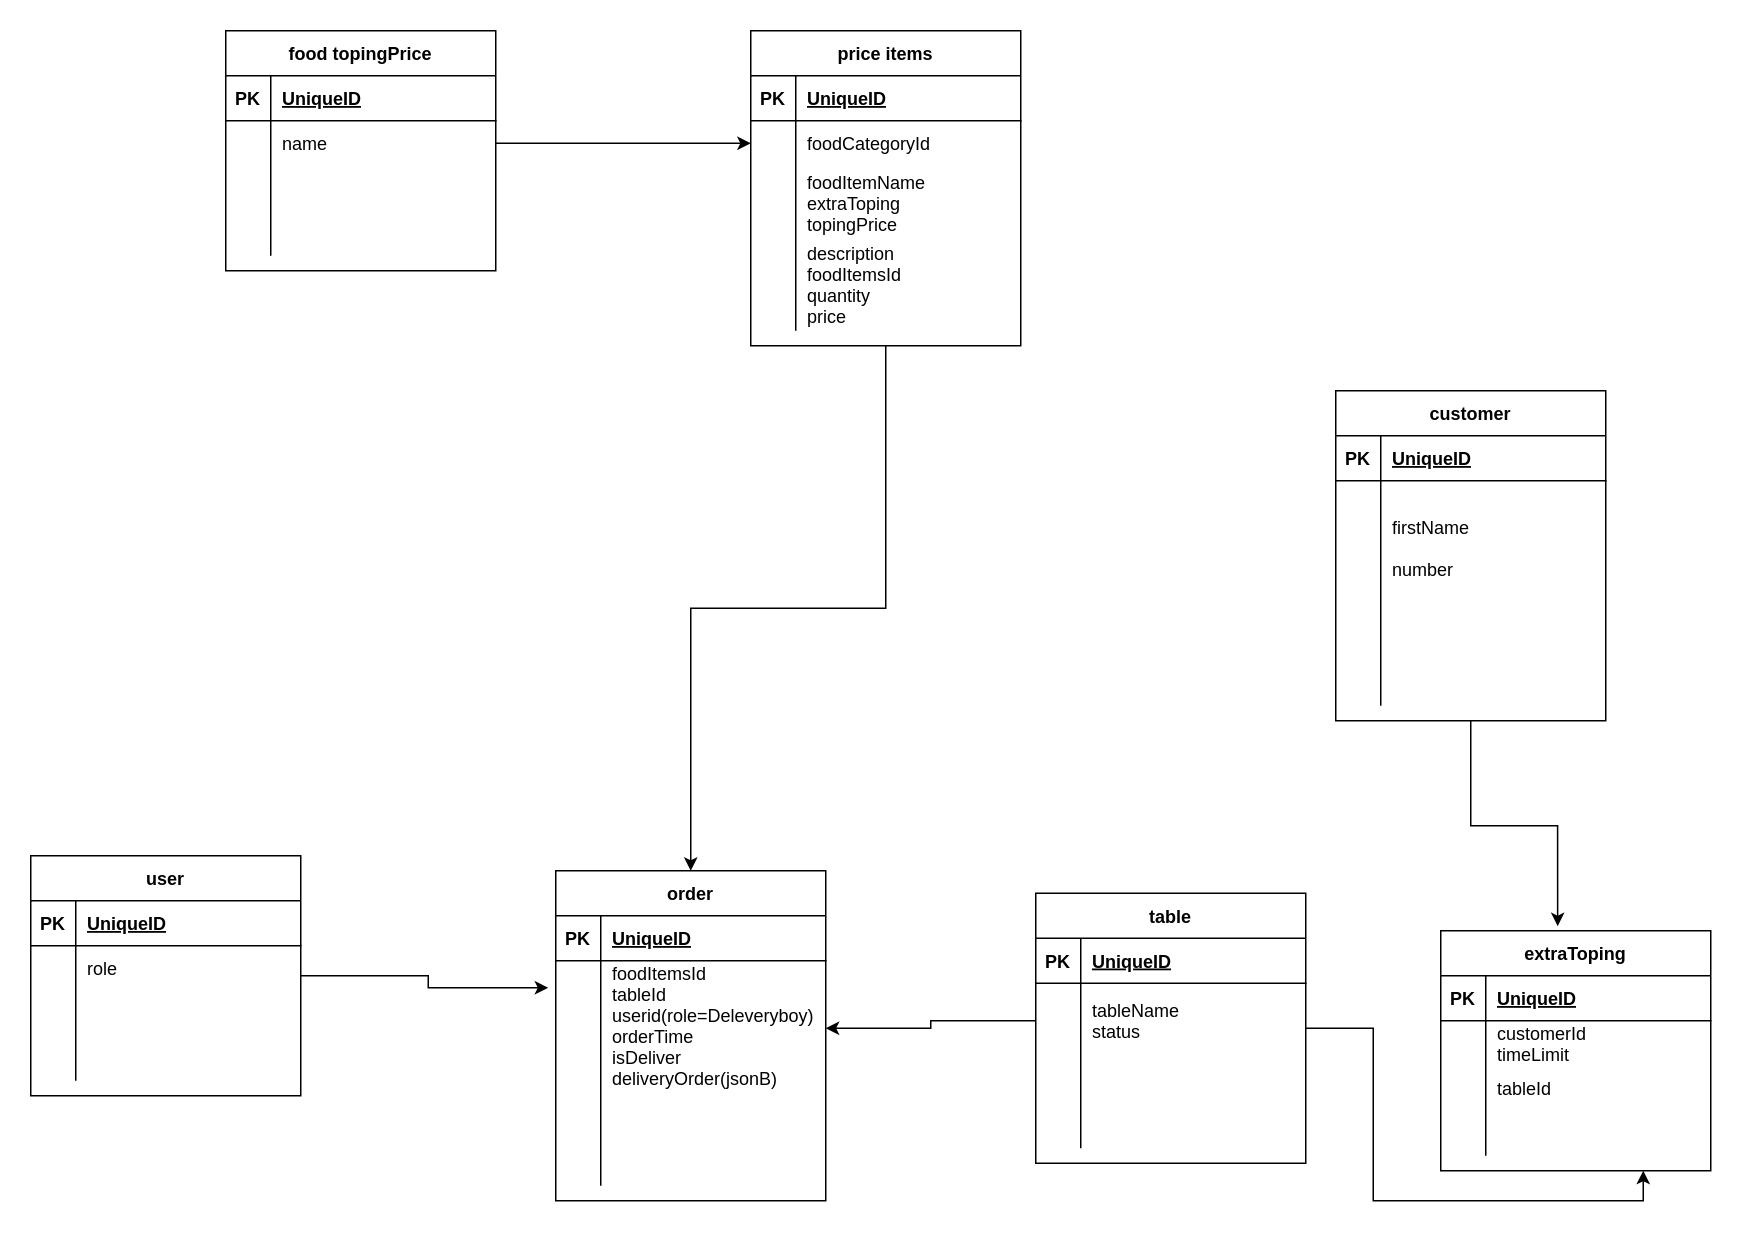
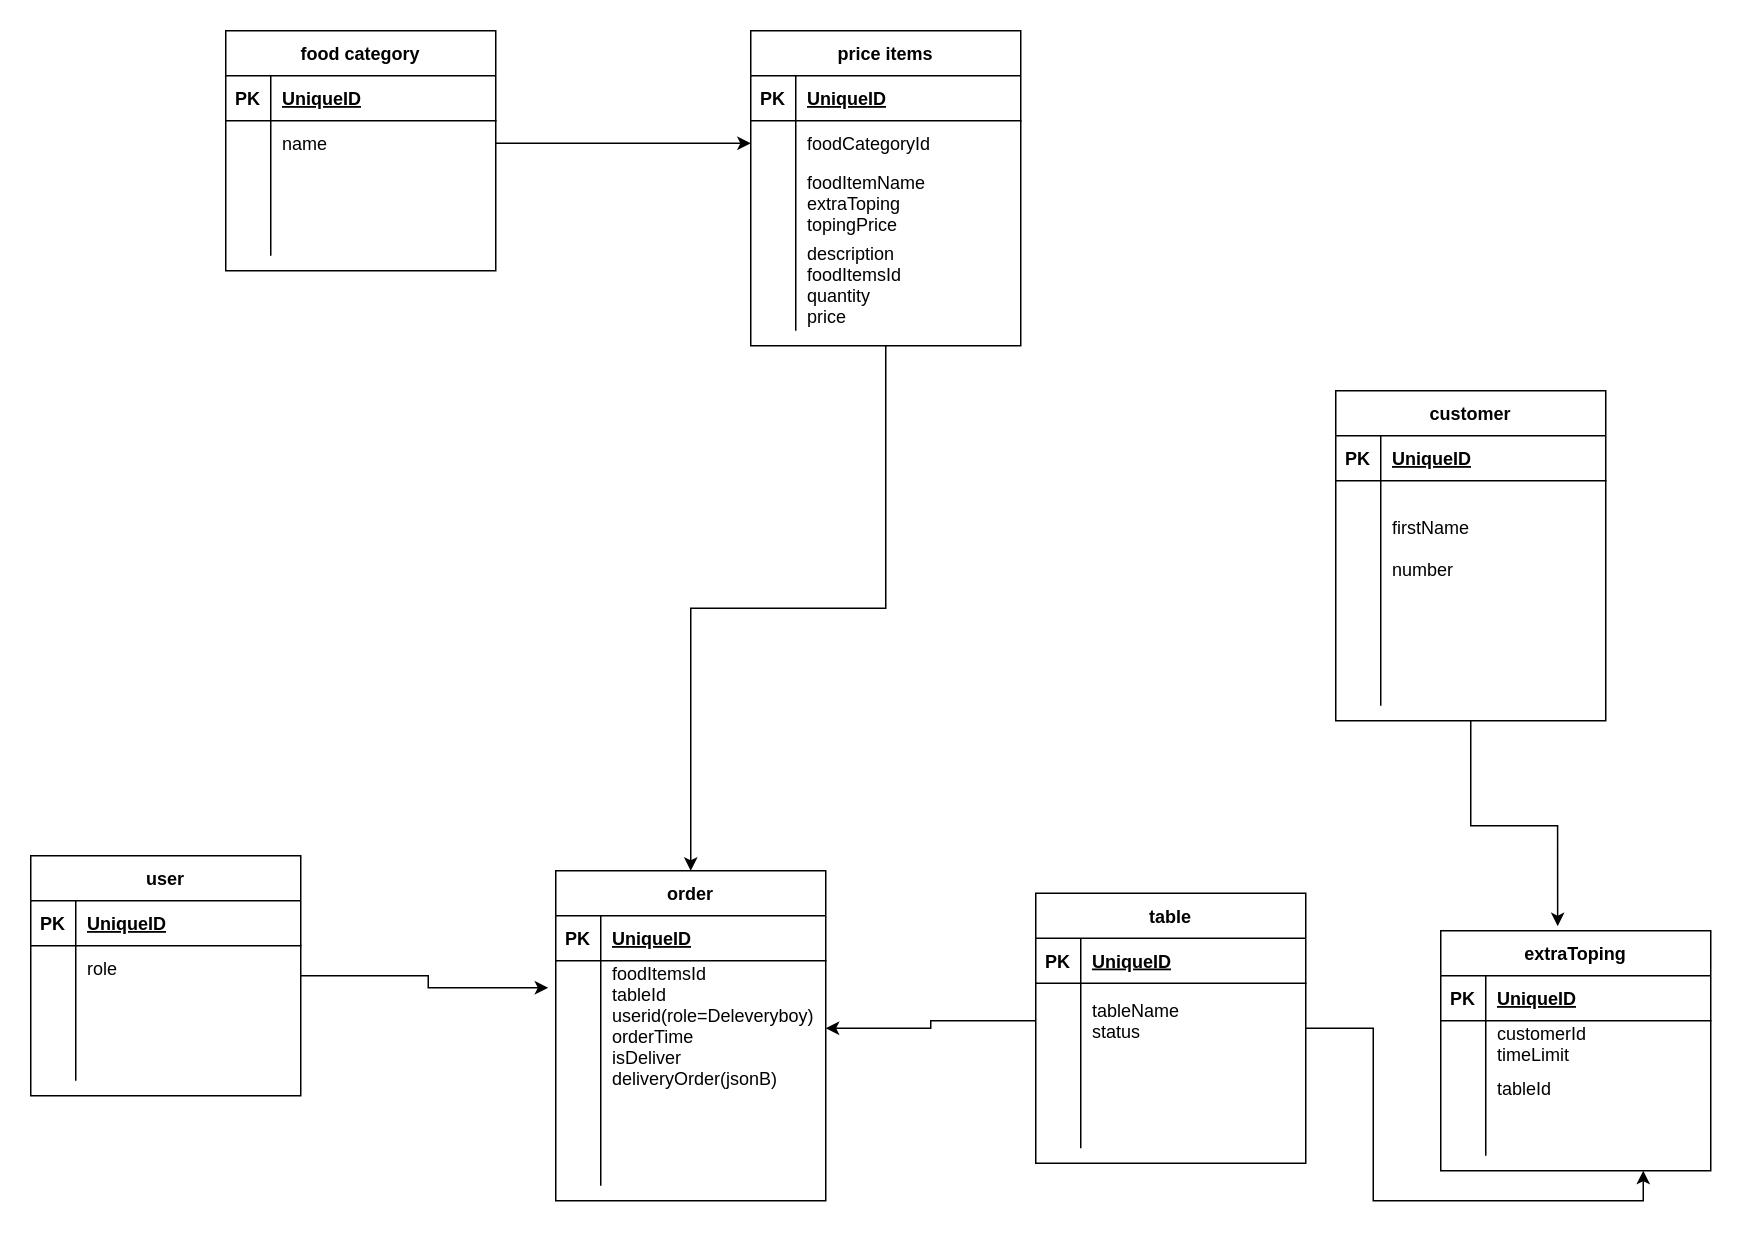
node "food topingPrice": label "food topingPrice" -> "food category"
